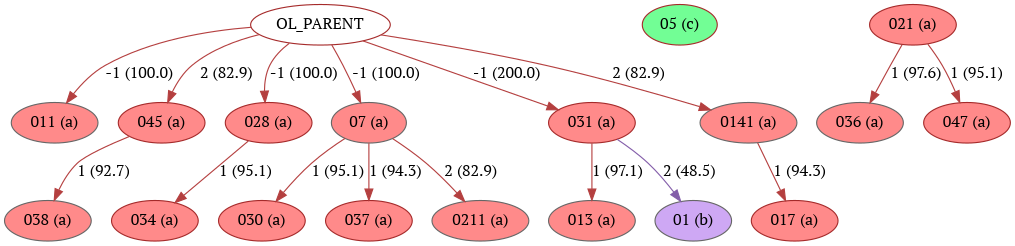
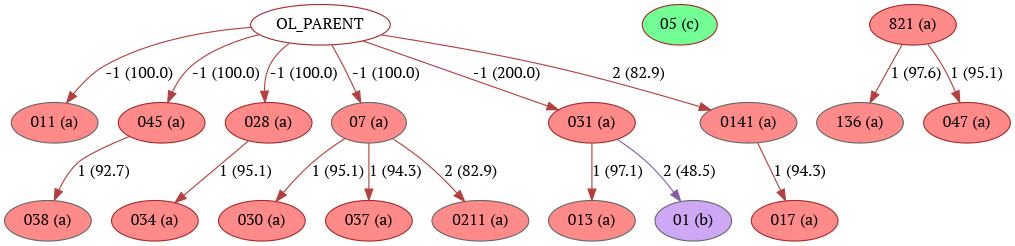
node "021 (a)": label "021 (a)" -> "821 (a)"
edge "OL_PARENT" -> "045 (a)": label "2 (82.9)" -> "-1 (100.0)"
node "036 (a)": label "036 (a)" -> "136 (a)"
